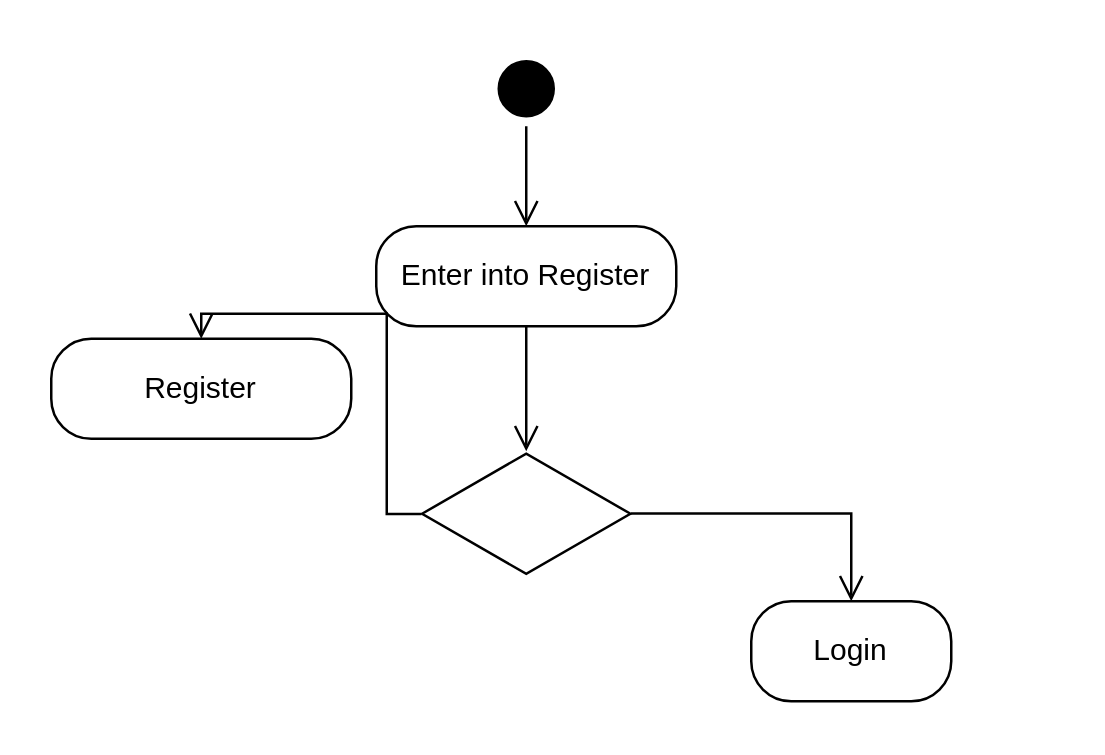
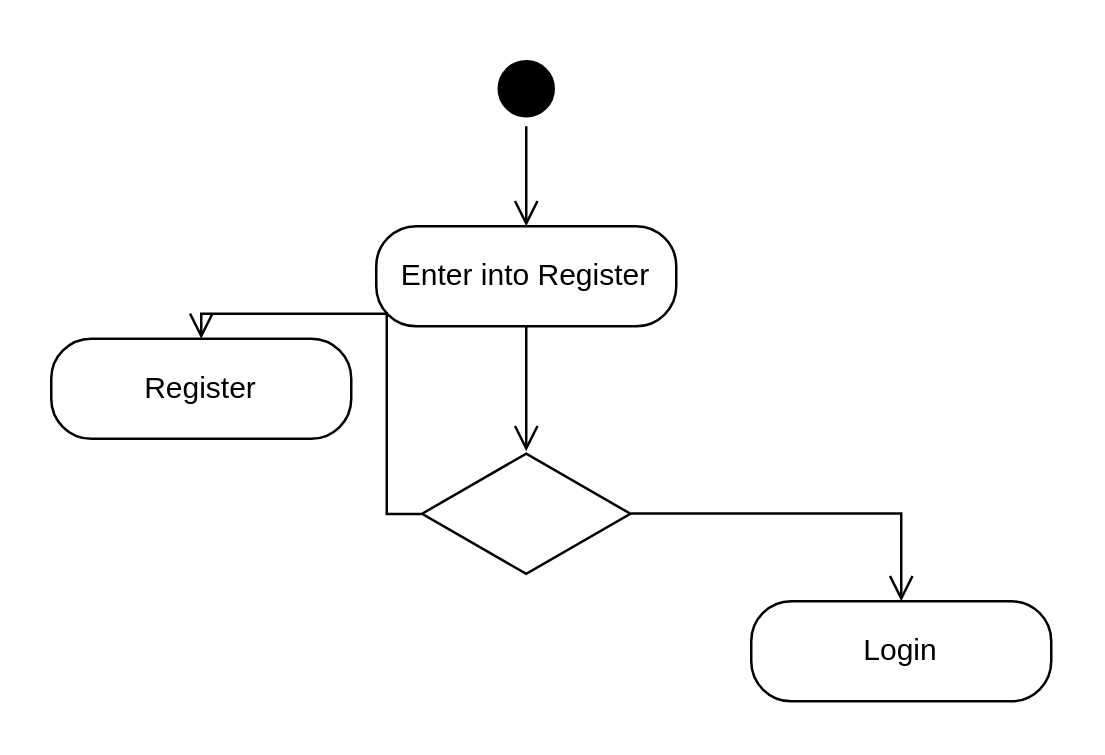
node "Login": size 200x100 -> 300x100
